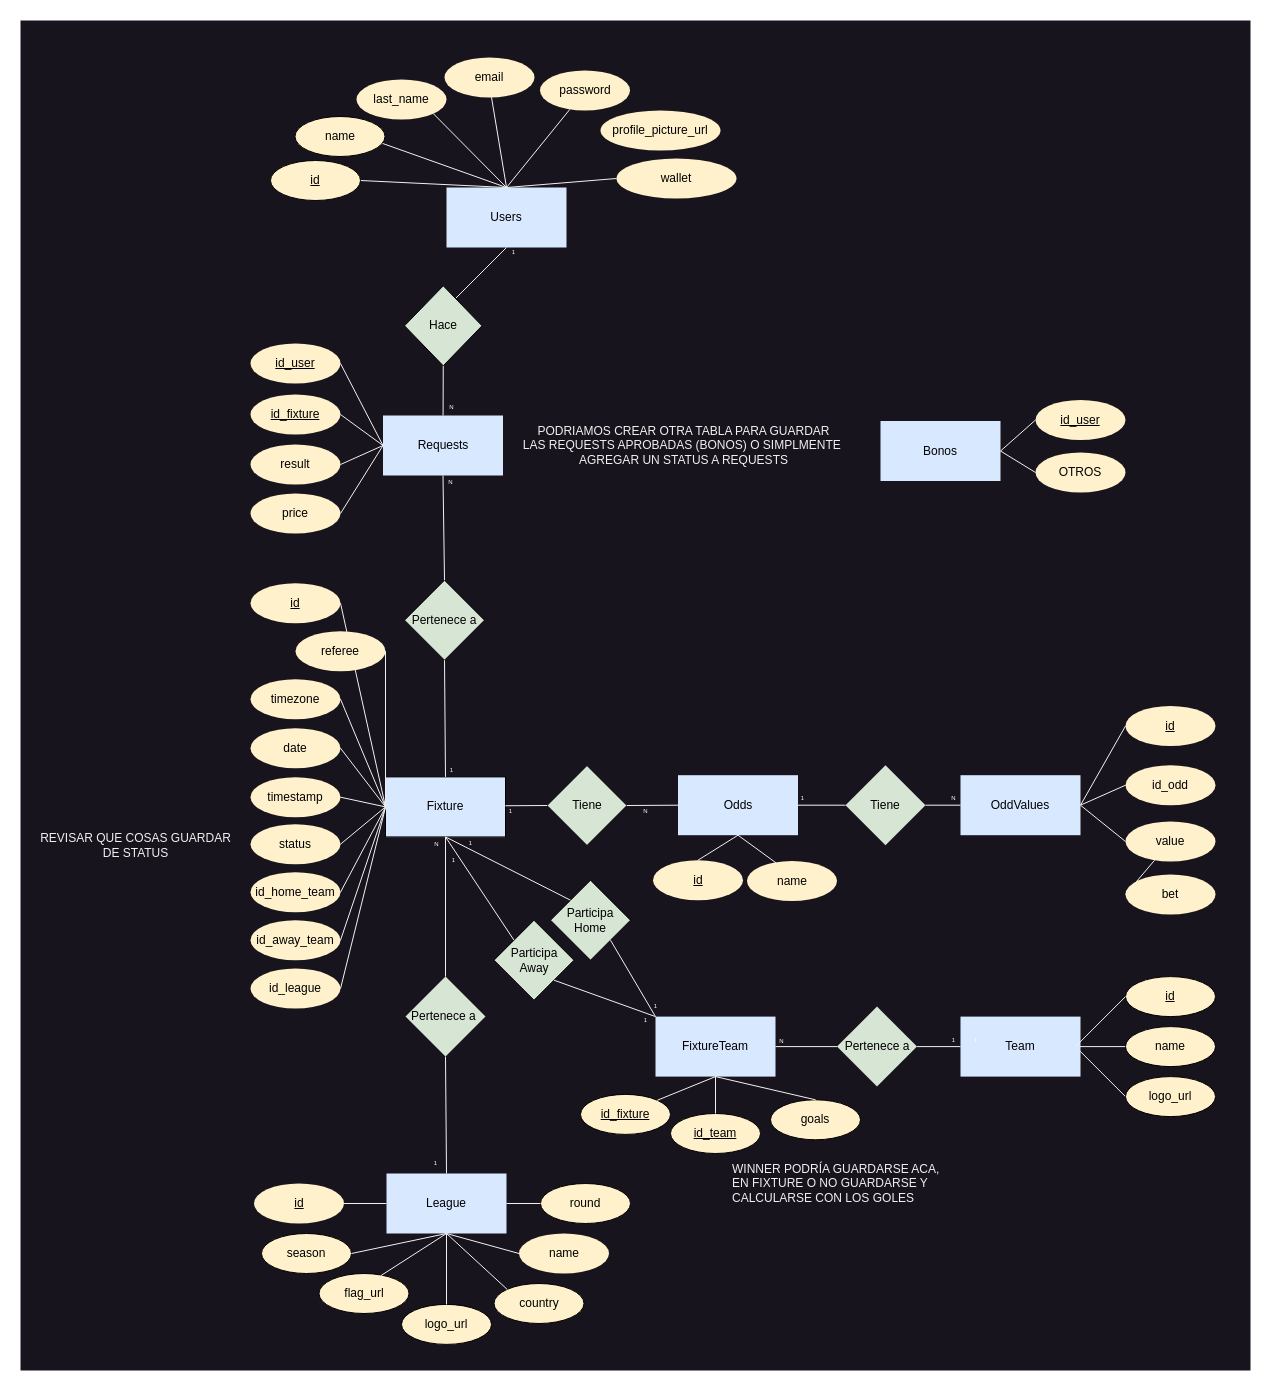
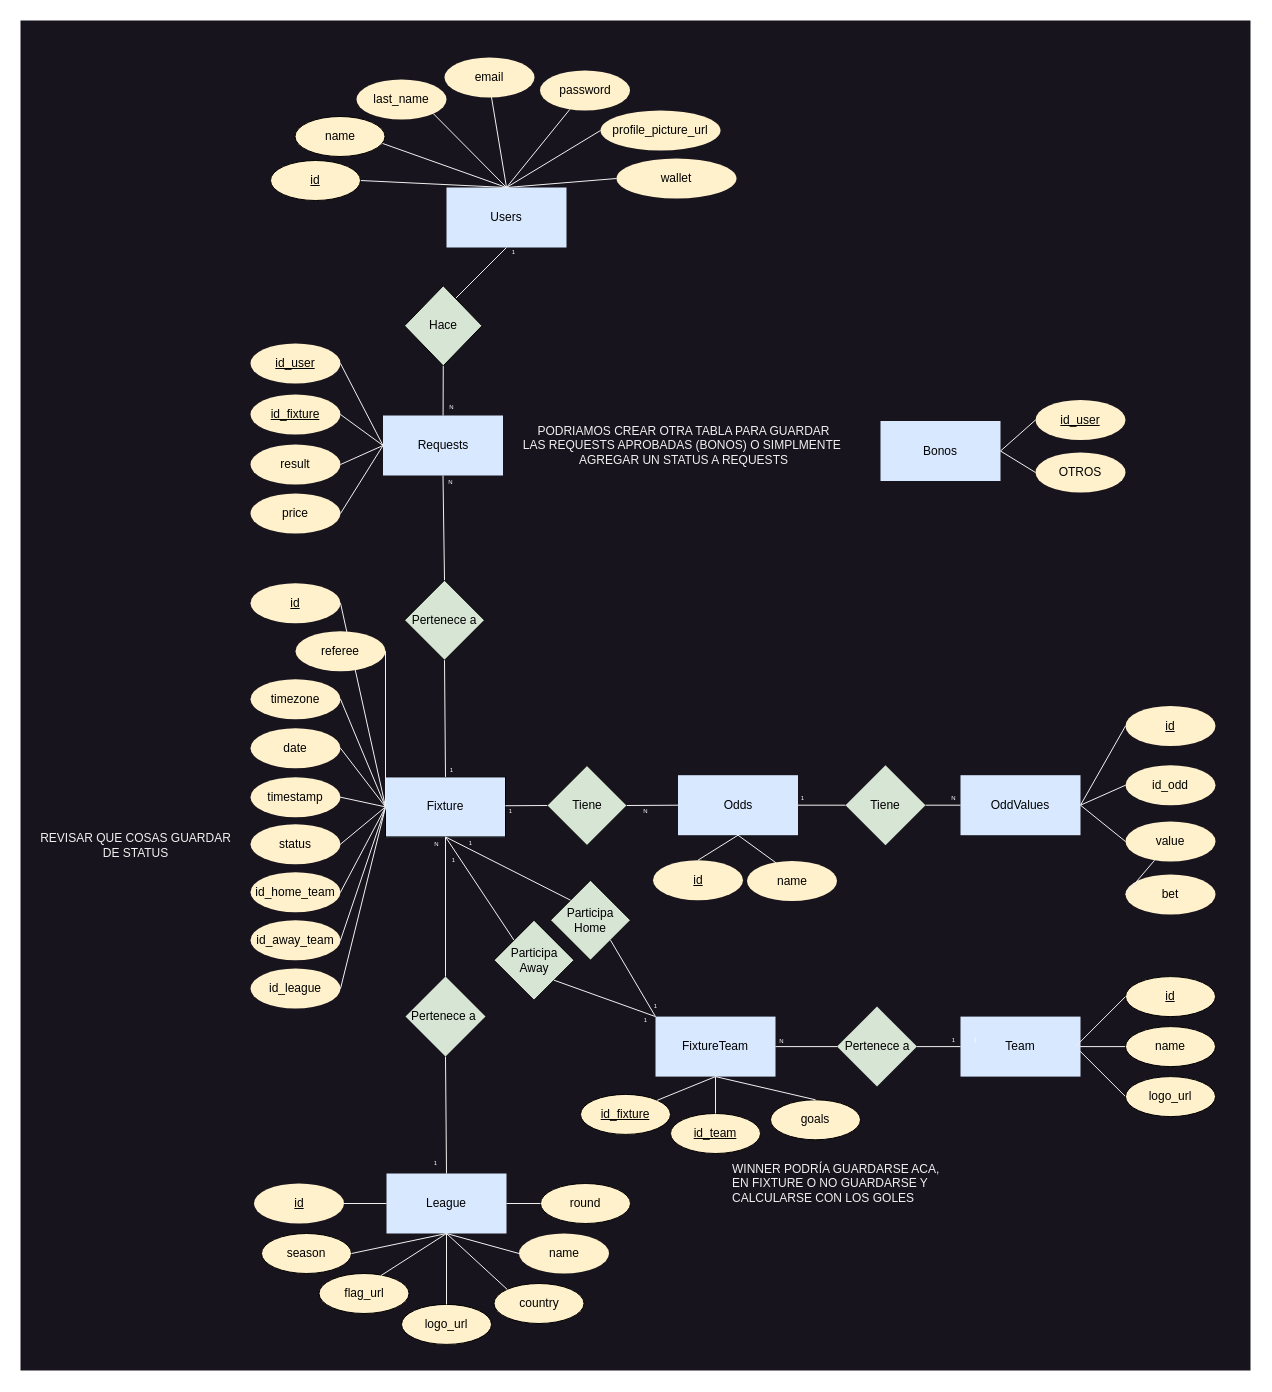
edge "profile_picture_url" -- "Users": added
